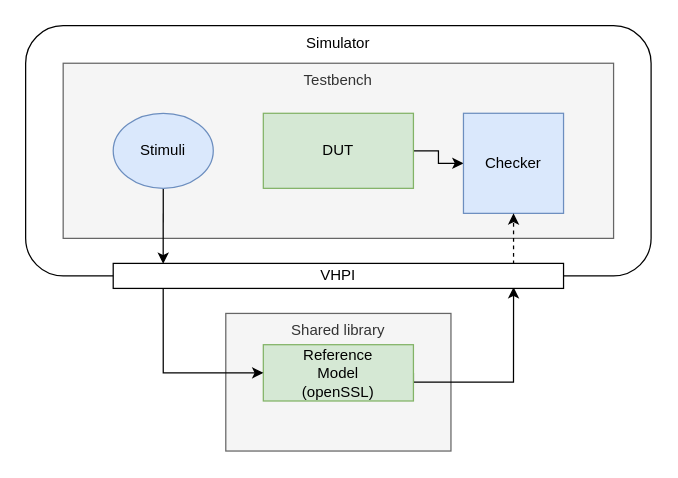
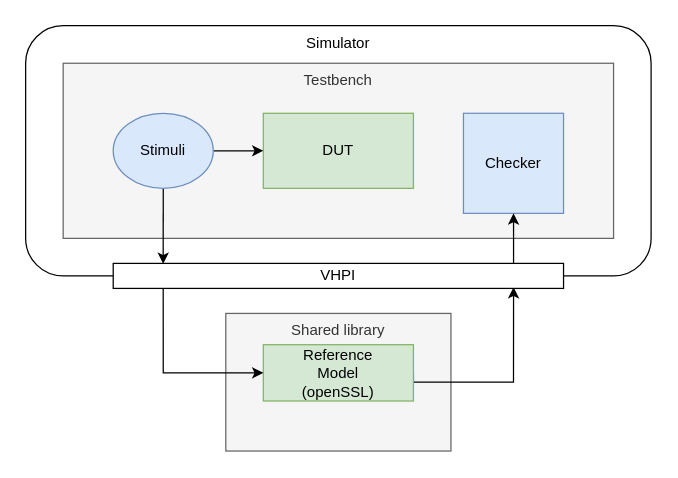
edge "Stimuli" -> "DUT": added
edge "DUT" -> "Checker": removed
edge "VHPI" -> "Checker": style dashed -> solid
